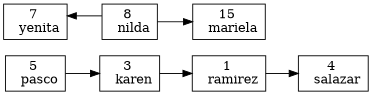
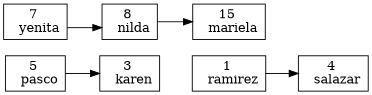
edge "8 nilda" -> "7 yenita": reversed
edge "3 karen" -> "1 ramirez": removed
